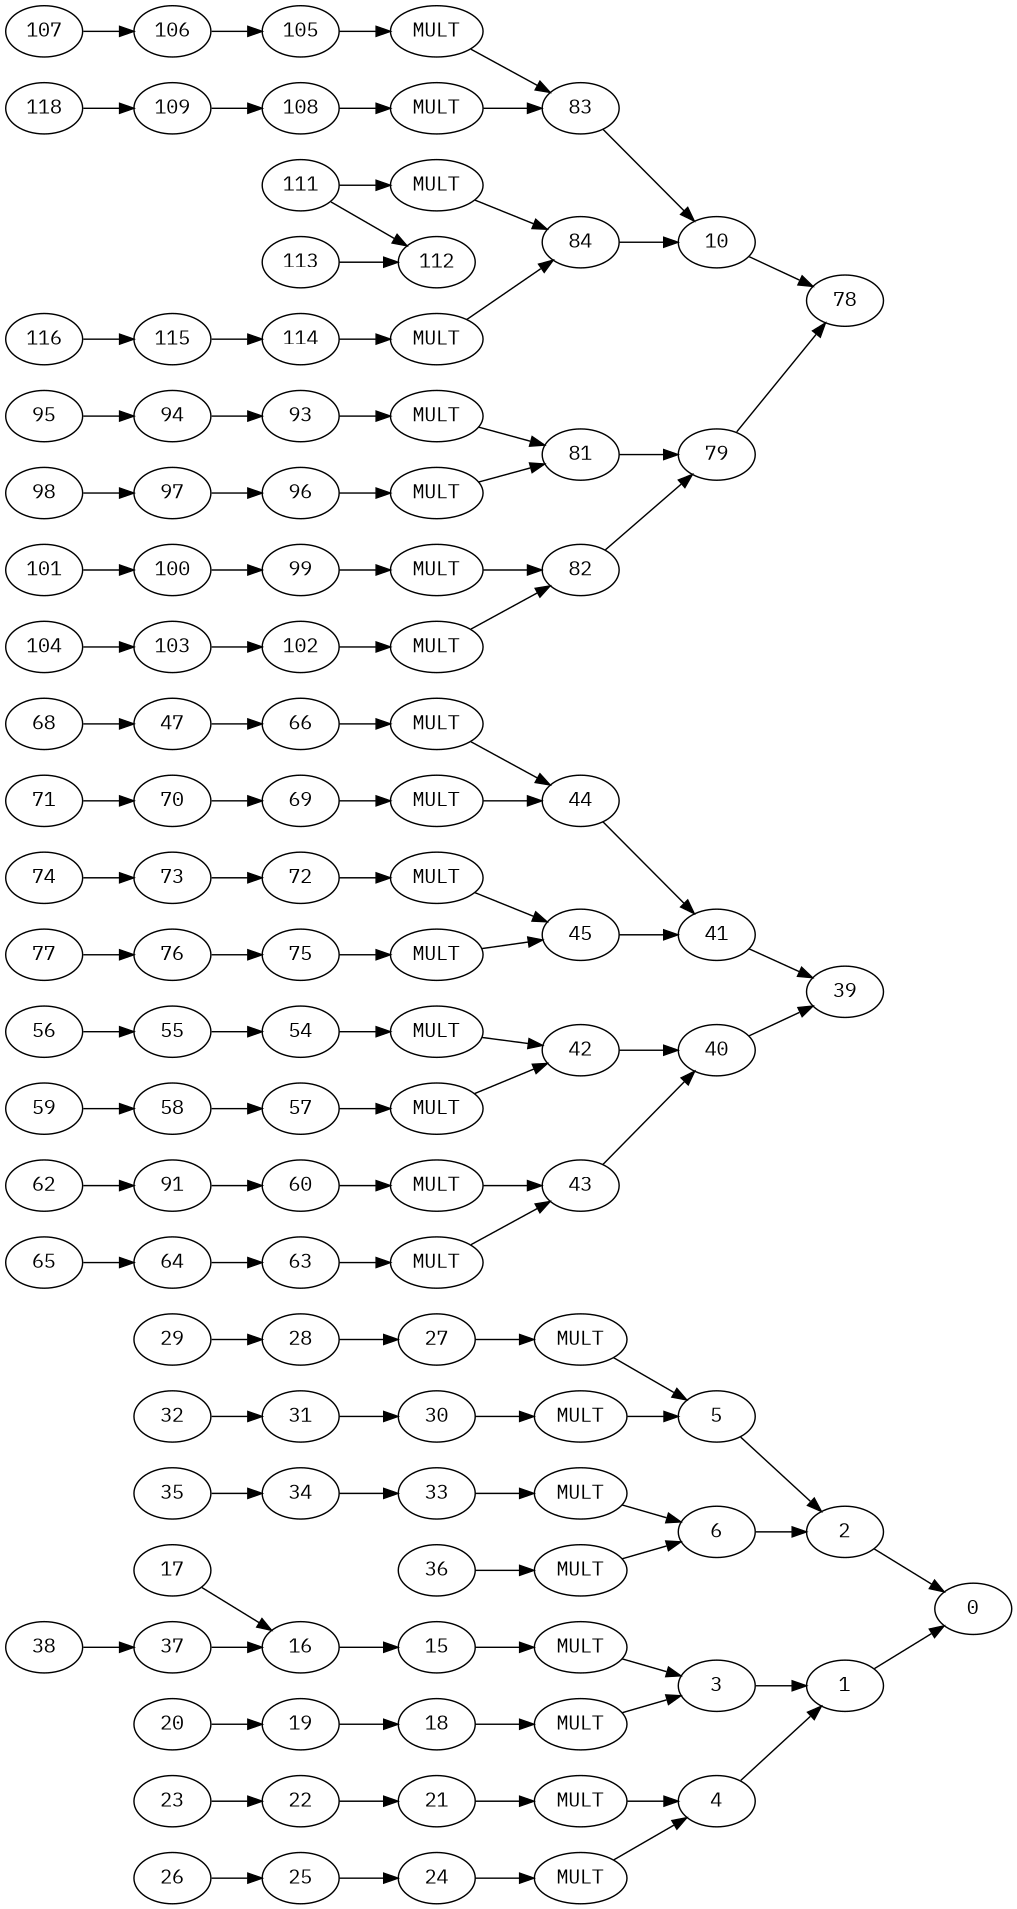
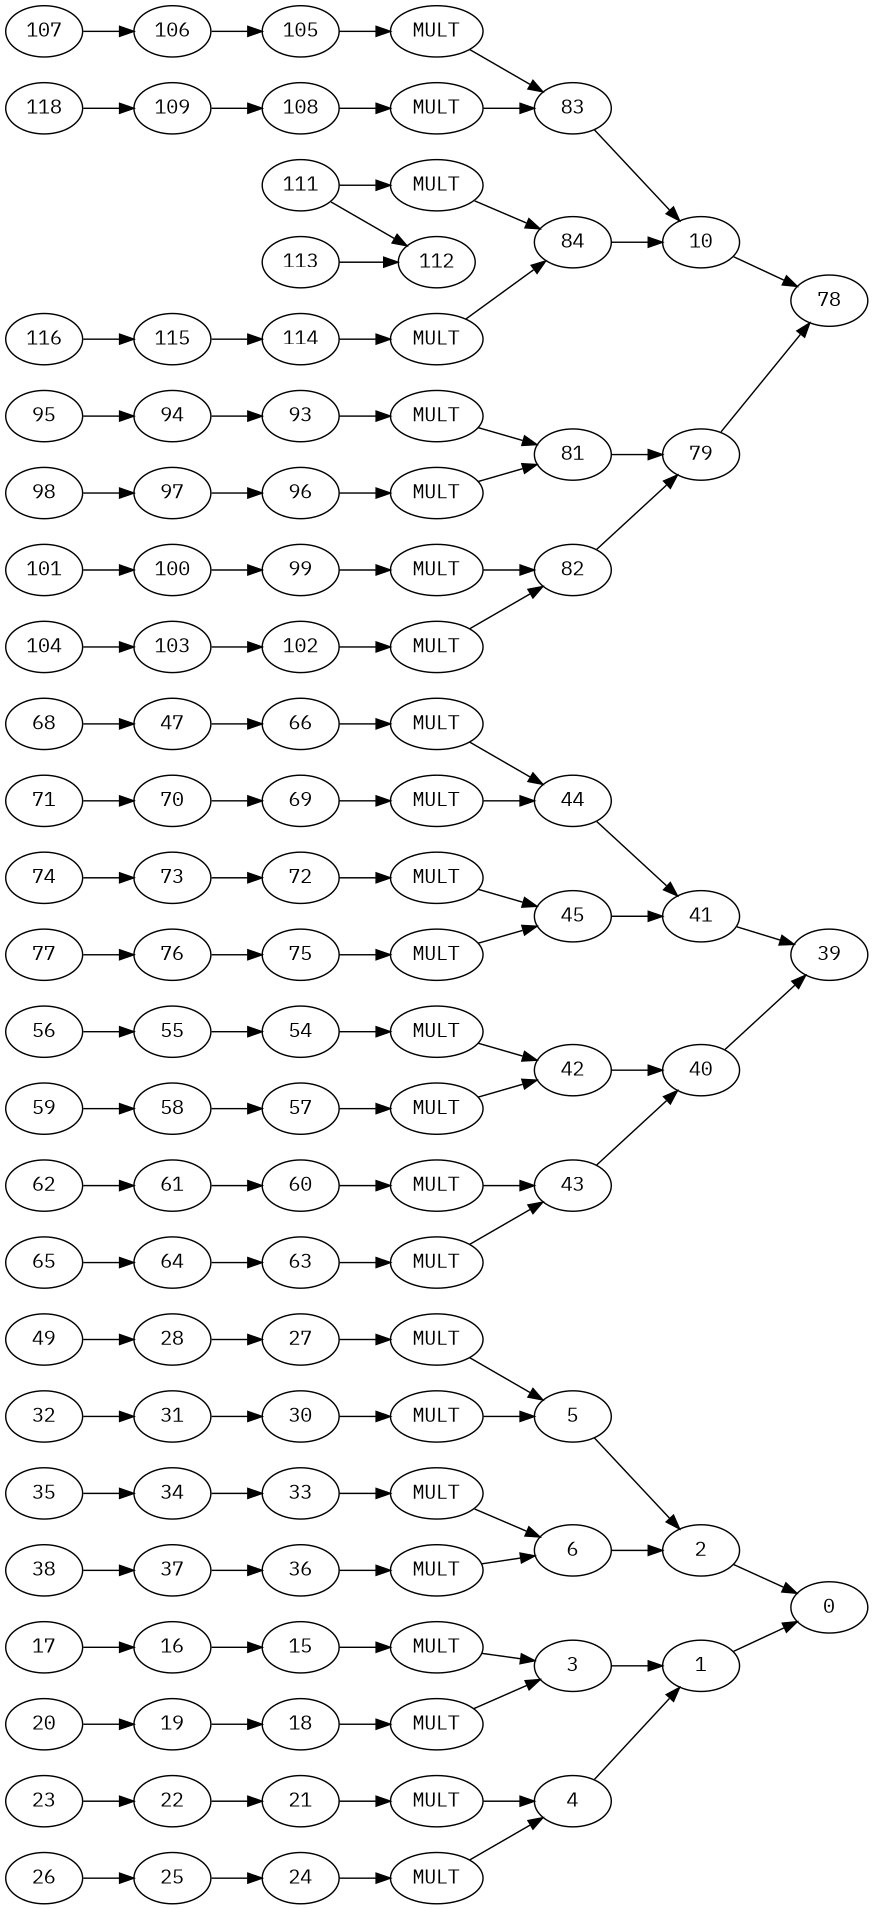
node "91": label "91" -> "61"
node "29": label "29" -> "49"
edge "37" -> "16": now "37" -> "36"
